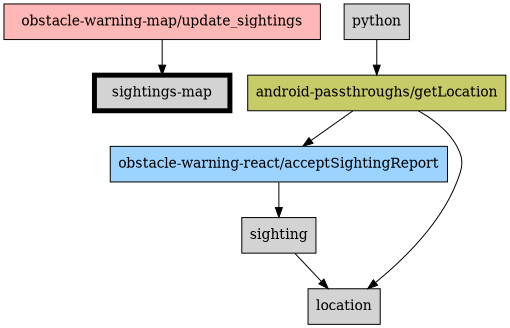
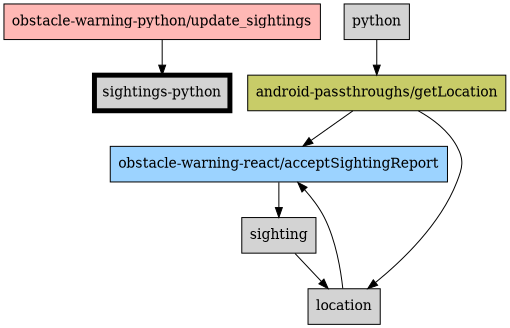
node "obstacle-warning-map/update_sightings": label "obstacle-warning-map/update_sightings" -> "obstacle-warning-python/update_sightings"
node "sightings-map": label "sightings-map" -> "sightings-python"
edge "location" -> "obstacle-warning-react/acceptSightingReport": added
